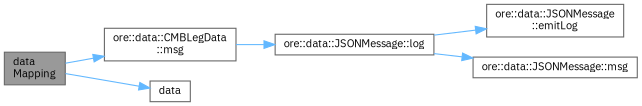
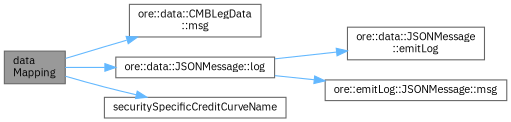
edge "ore::data::CMBLegData ::msg" -> "ore::data::JSONMessage::log": now "data Mapping" -> "ore::data::JSONMessage::log"
node "ore::data::JSONMessage::msg": label "ore::data::JSONMessage::msg" -> "ore::emitLog::JSONMessage::msg"
node "data": label "data" -> "securitySpecificCreditCurveName"
